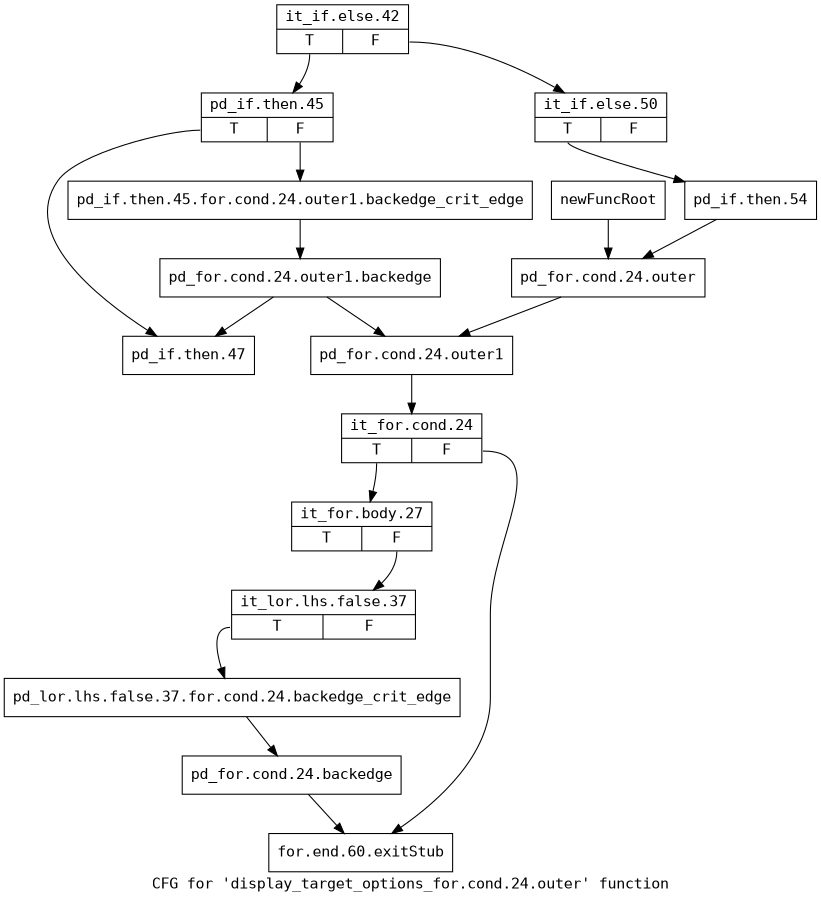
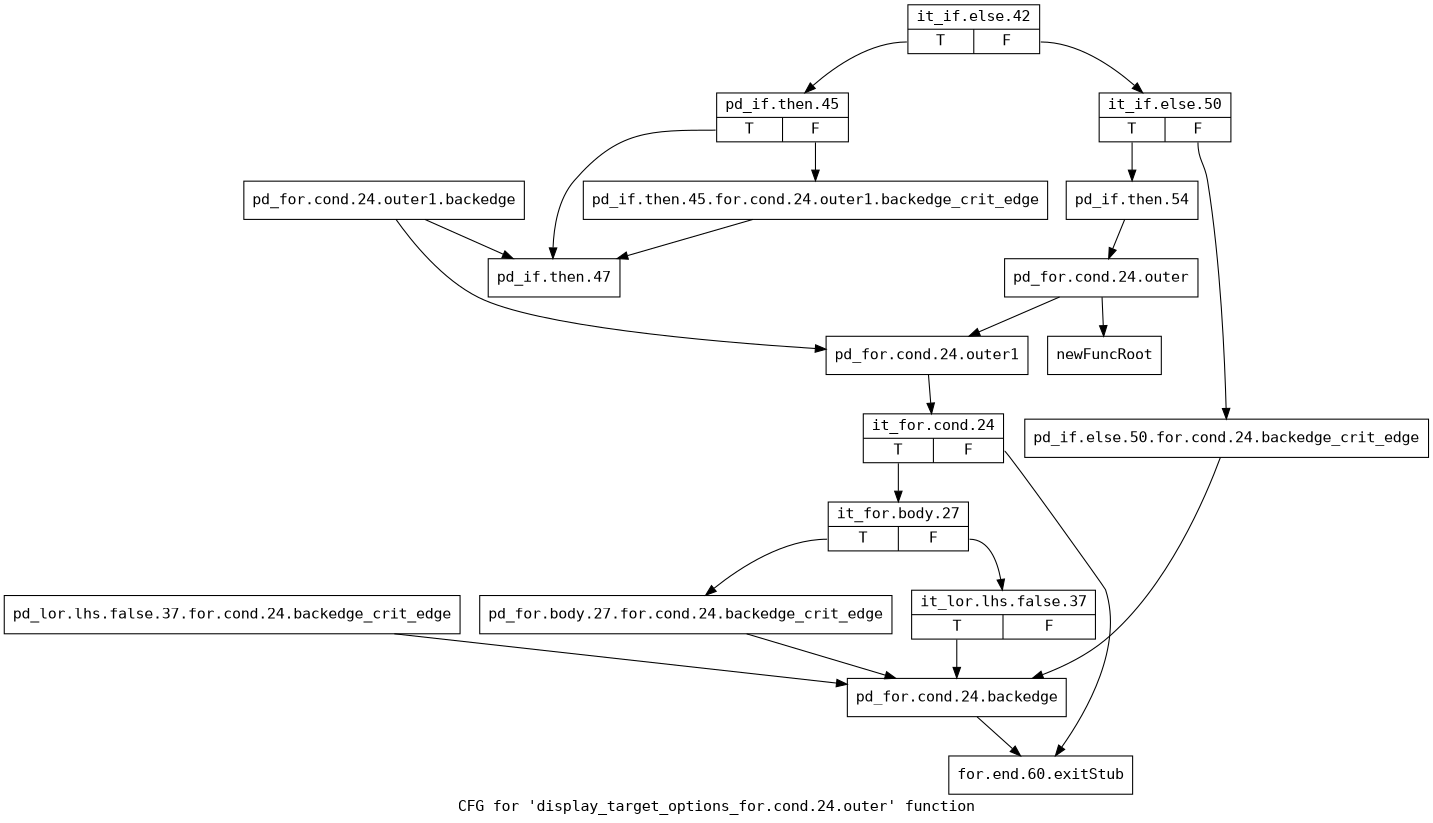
edge "pd_if.then.45.for.cond.24.outer1.backedge_crit_edge" -> "pd_for.cond.24.outer1.backedge": now "pd_if.then.45.for.cond.24.outer1.backedge_crit_edge" -> "pd_if.then.47"
edge "newFuncRoot" -> "pd_for.cond.24.outer": reversed
node "pd_if.else.50.for.cond.24.backedge_crit_edge": added
node "pd_for.body.27.for.cond.24.backedge_crit_edge": added
edge "it_lor.lhs.false.37" -> "pd_lor.lhs.false.37.for.cond.24.backedge_crit_edge": now "it_lor.lhs.false.37" -> "pd_for.cond.24.backedge"
